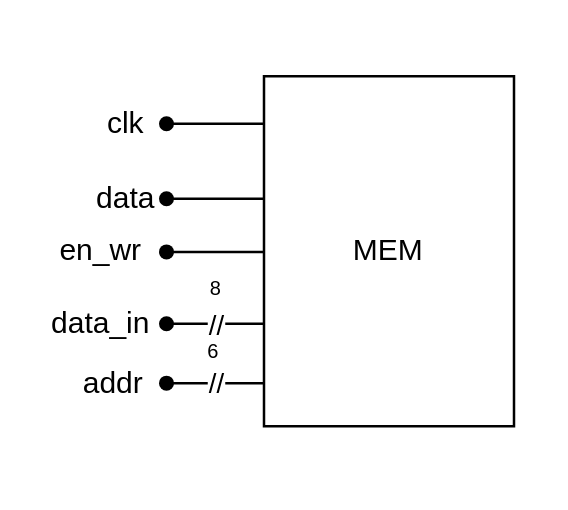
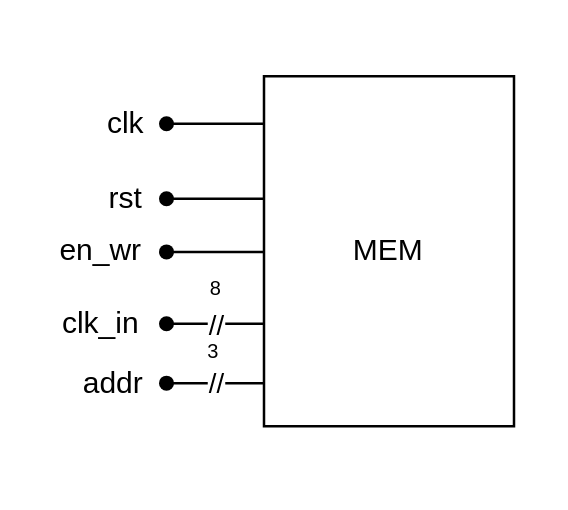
node "data": label "data" -> "rst"
node "data_in": label "data_in" -> "clk_in"
node "6": label "6" -> "3"
